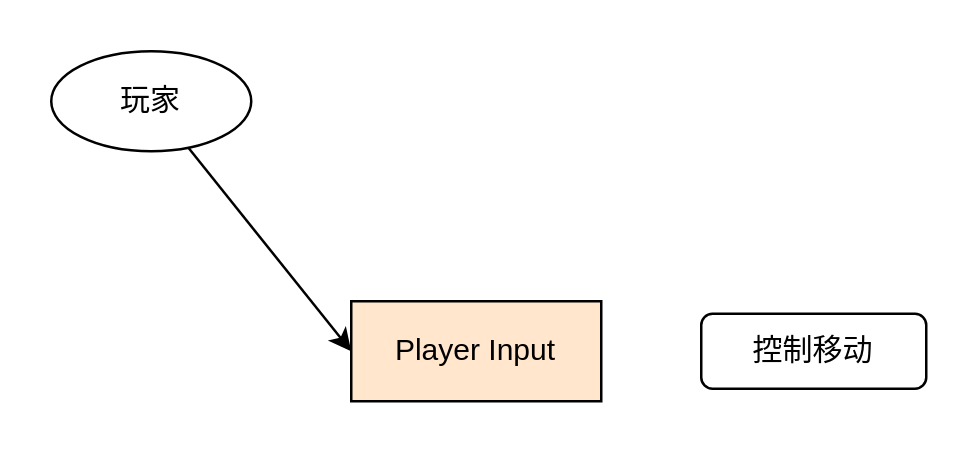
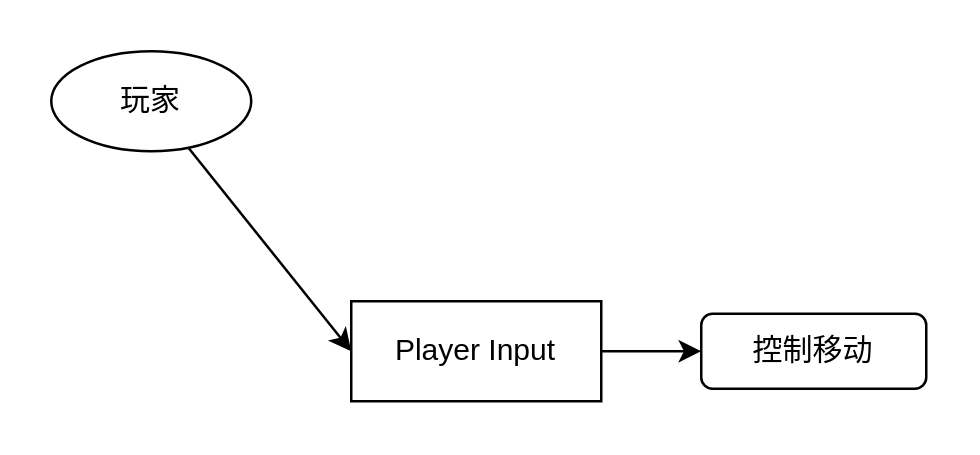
node "Player Input": fillcolor #ffe6cc -> #ffffff
edge "Player Input" -> "控制移动": added
